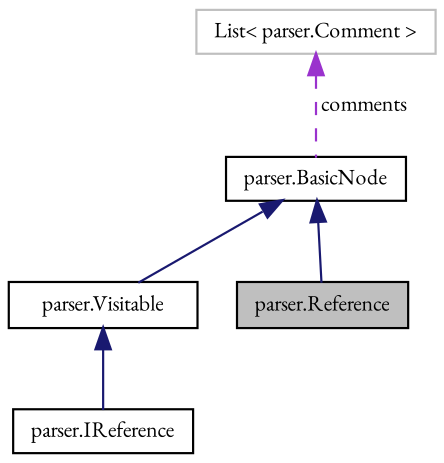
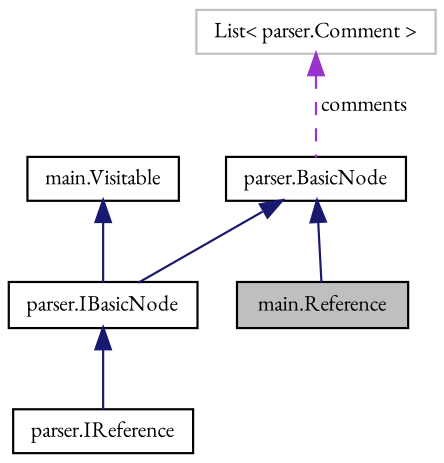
node "main.Visitable": added
node "parser.Visitable": label "parser.Visitable" -> "parser.IBasicNode"
node "parser.Reference": label "parser.Reference" -> "main.Reference"
